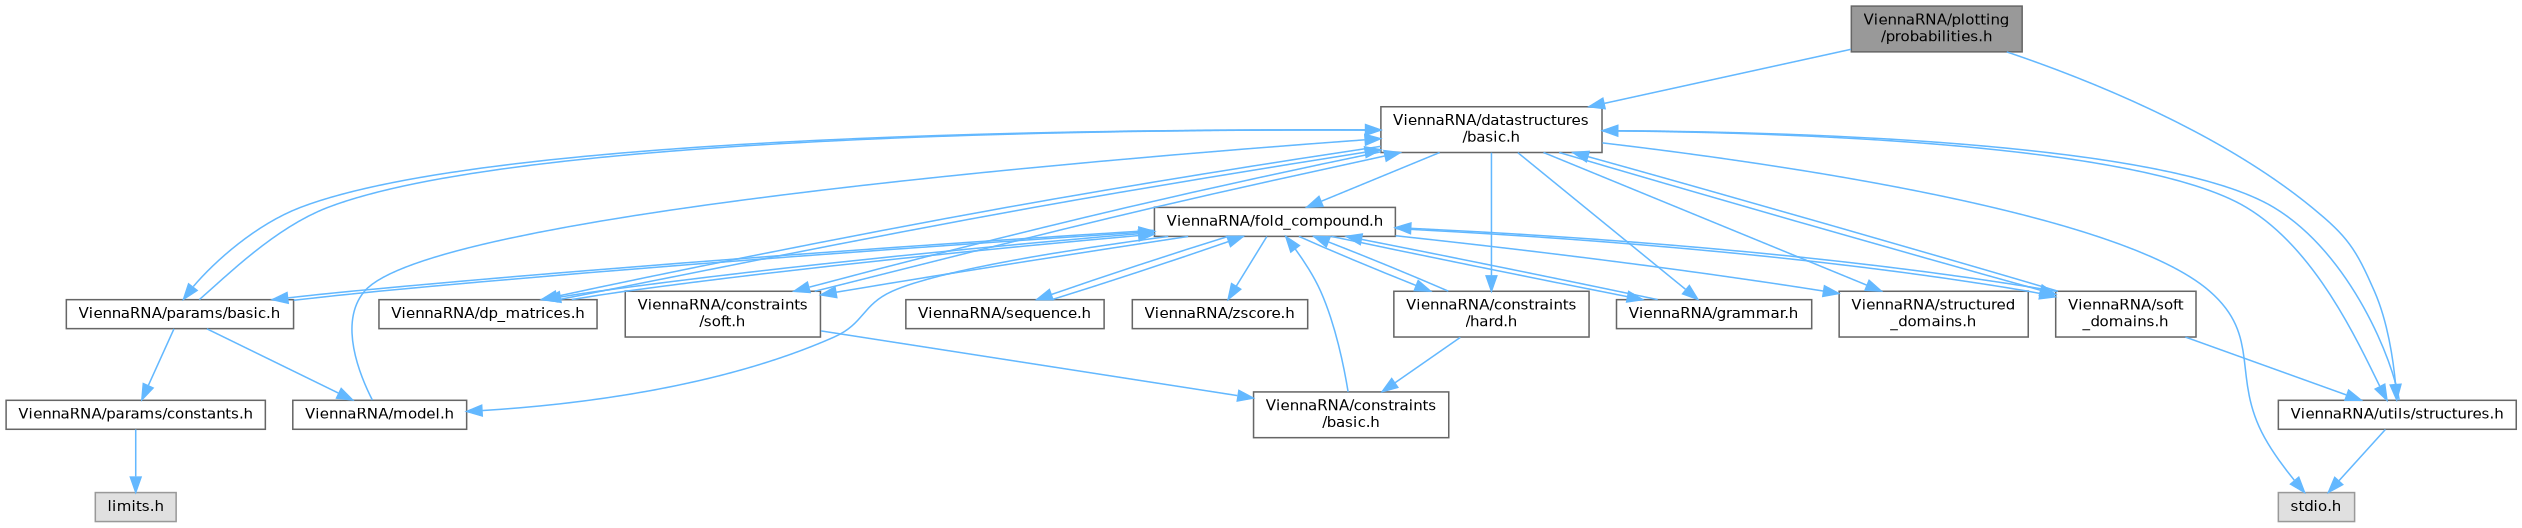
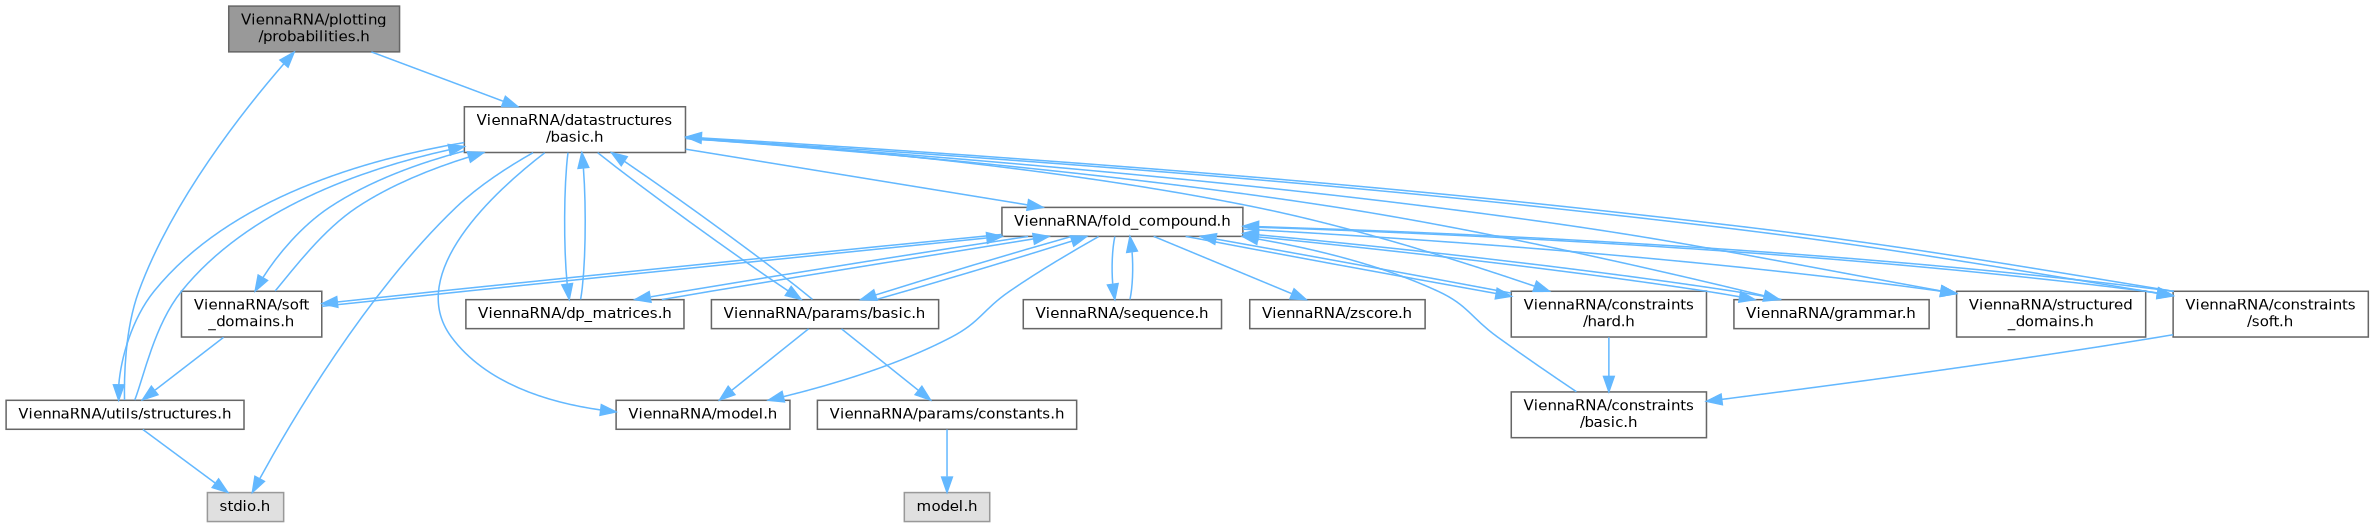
edge "ViennaRNA/plotting /probabilities.h" -> "ViennaRNA/utils/structures.h": reversed
edge "ViennaRNA/model.h" -> "ViennaRNA/datastructures /basic.h": reversed
edge "ViennaRNA/constraints /soft.h" -> "ViennaRNA/fold_compound.h": added
node "limits.h": label "limits.h" -> "model.h"
